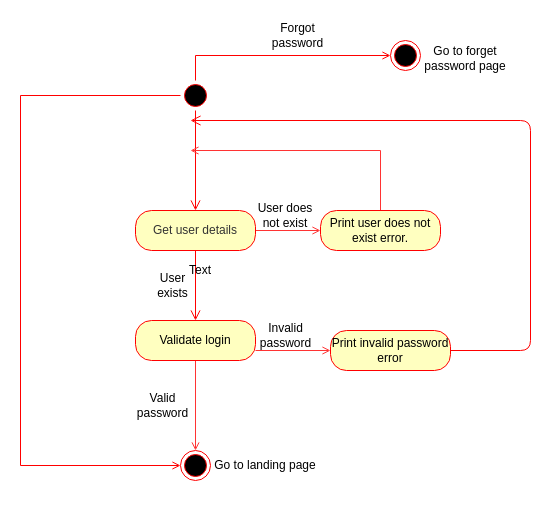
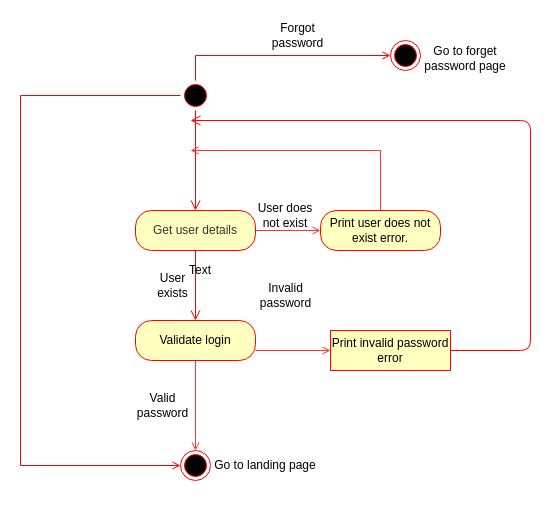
node "Invalid password": moved (286, 336) -> (286, 296)
node "Print invalid password error": shape rounded rectangle -> rectangle
